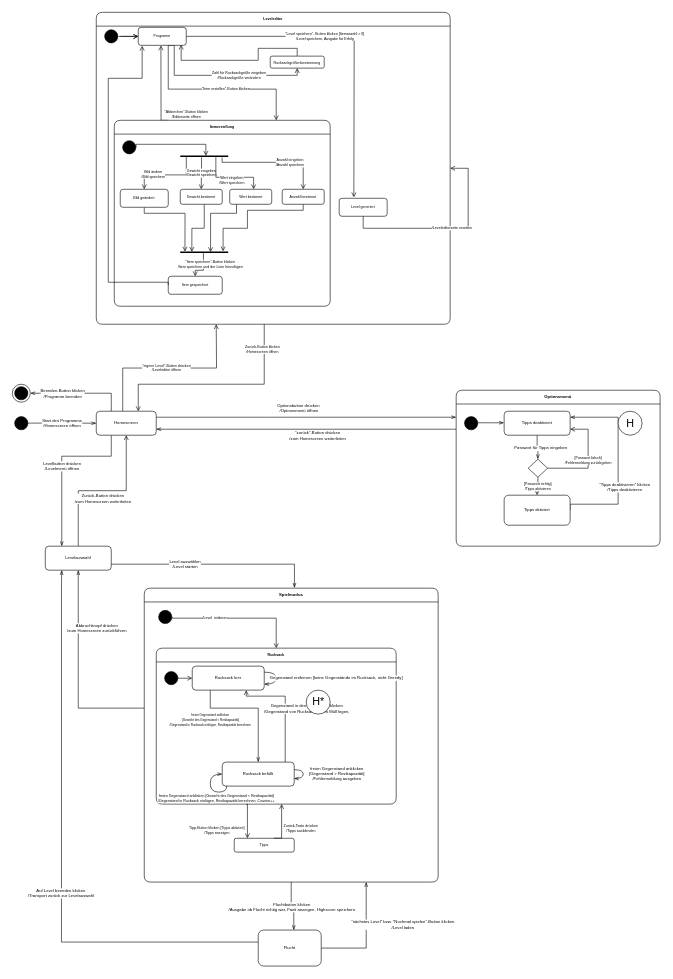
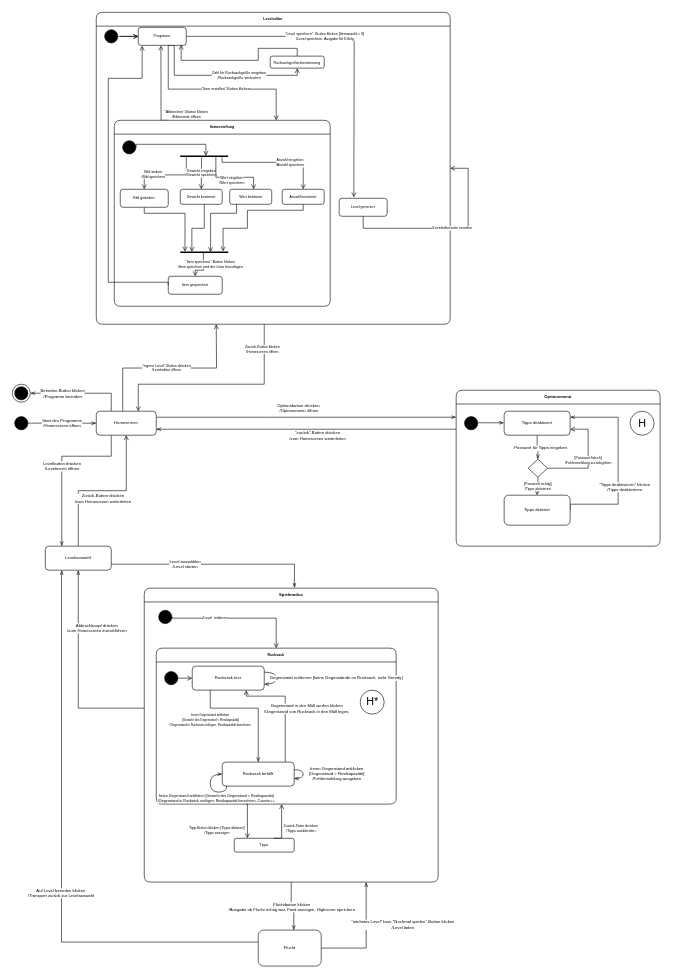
node "H": moved (630, 423) -> (642, 423)
node "H*": moved (318, 702) -> (372, 702)
